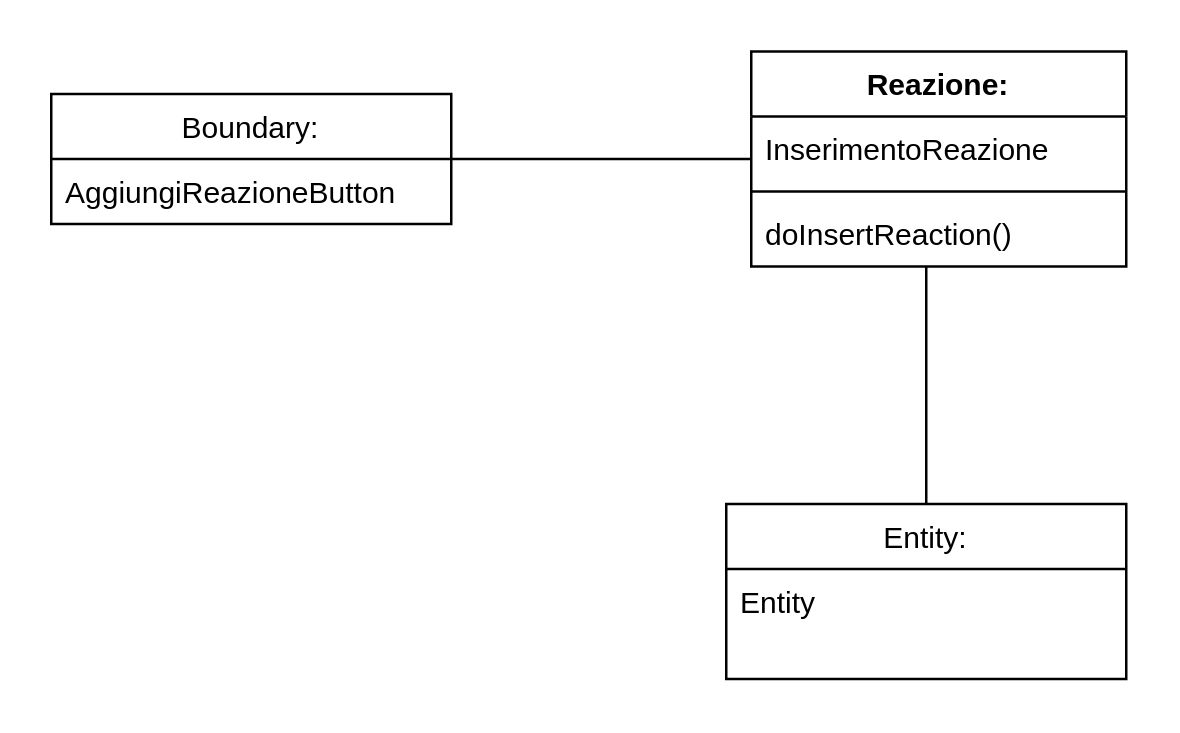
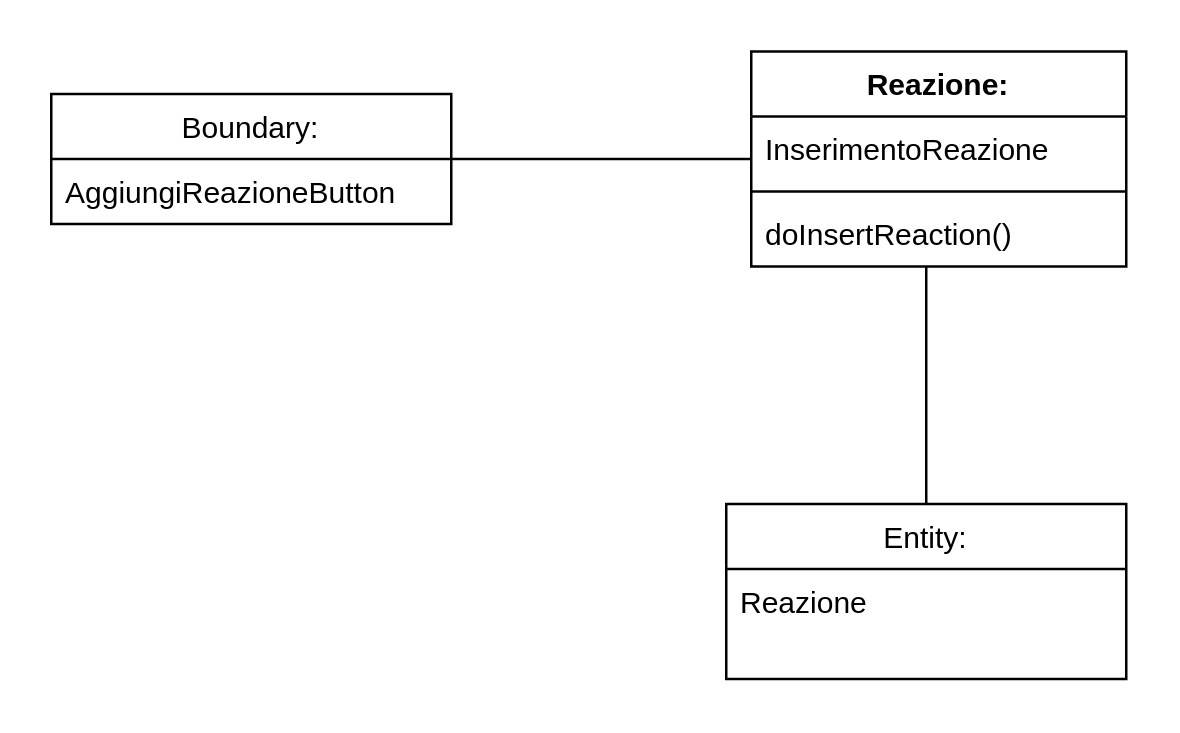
node "Entity": label "Entity" -> "Reazione"
